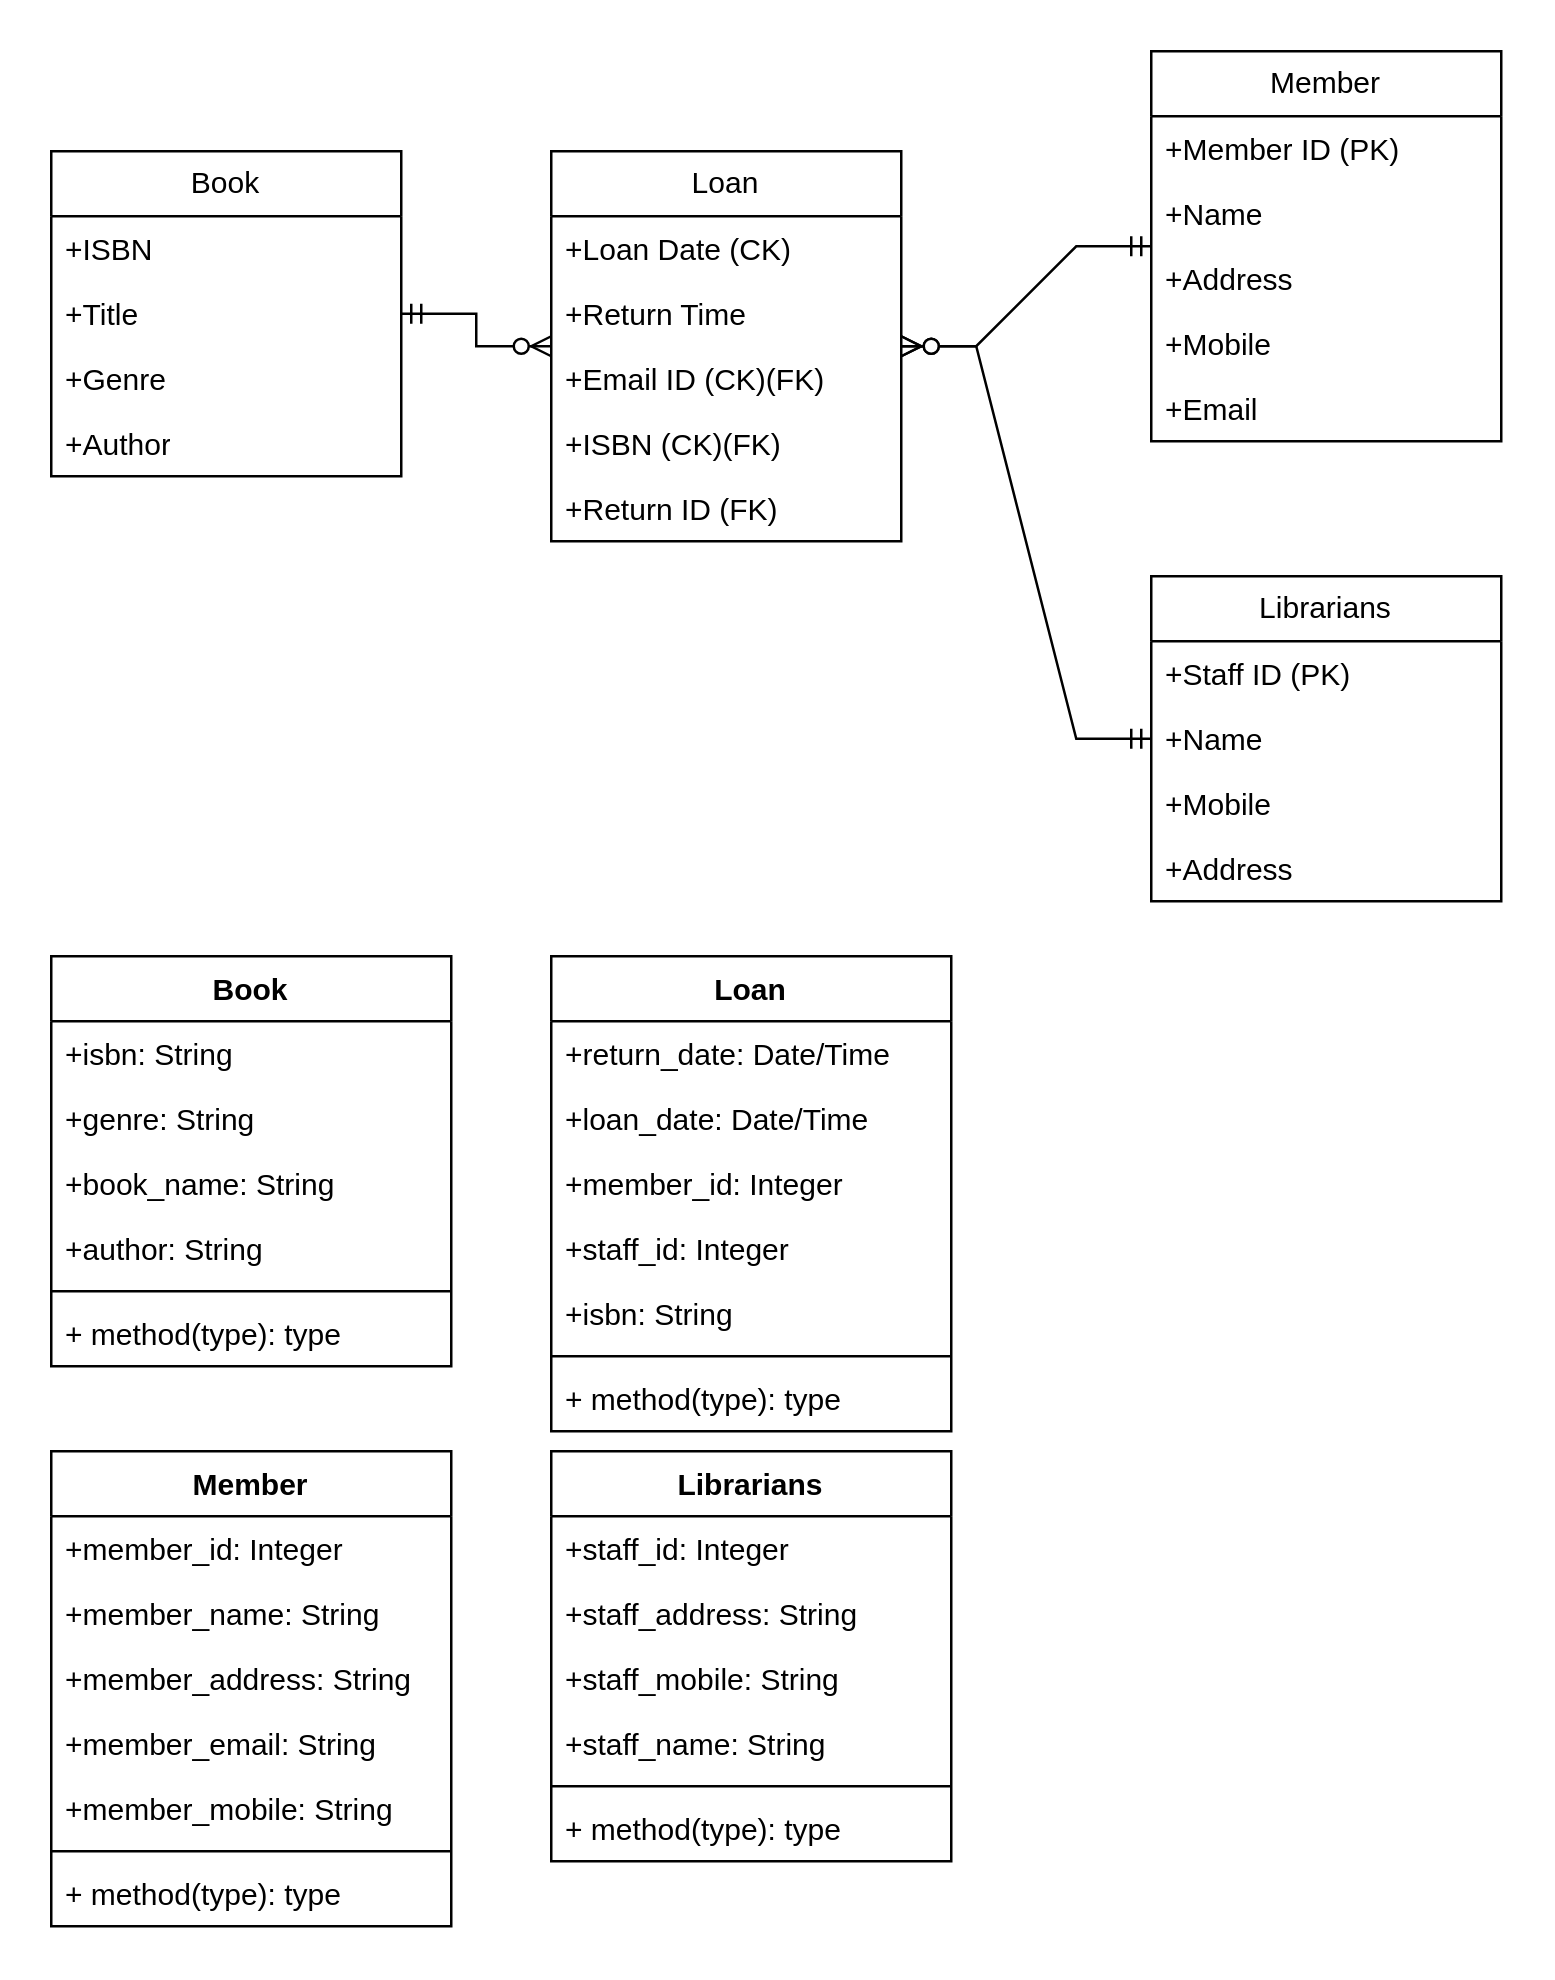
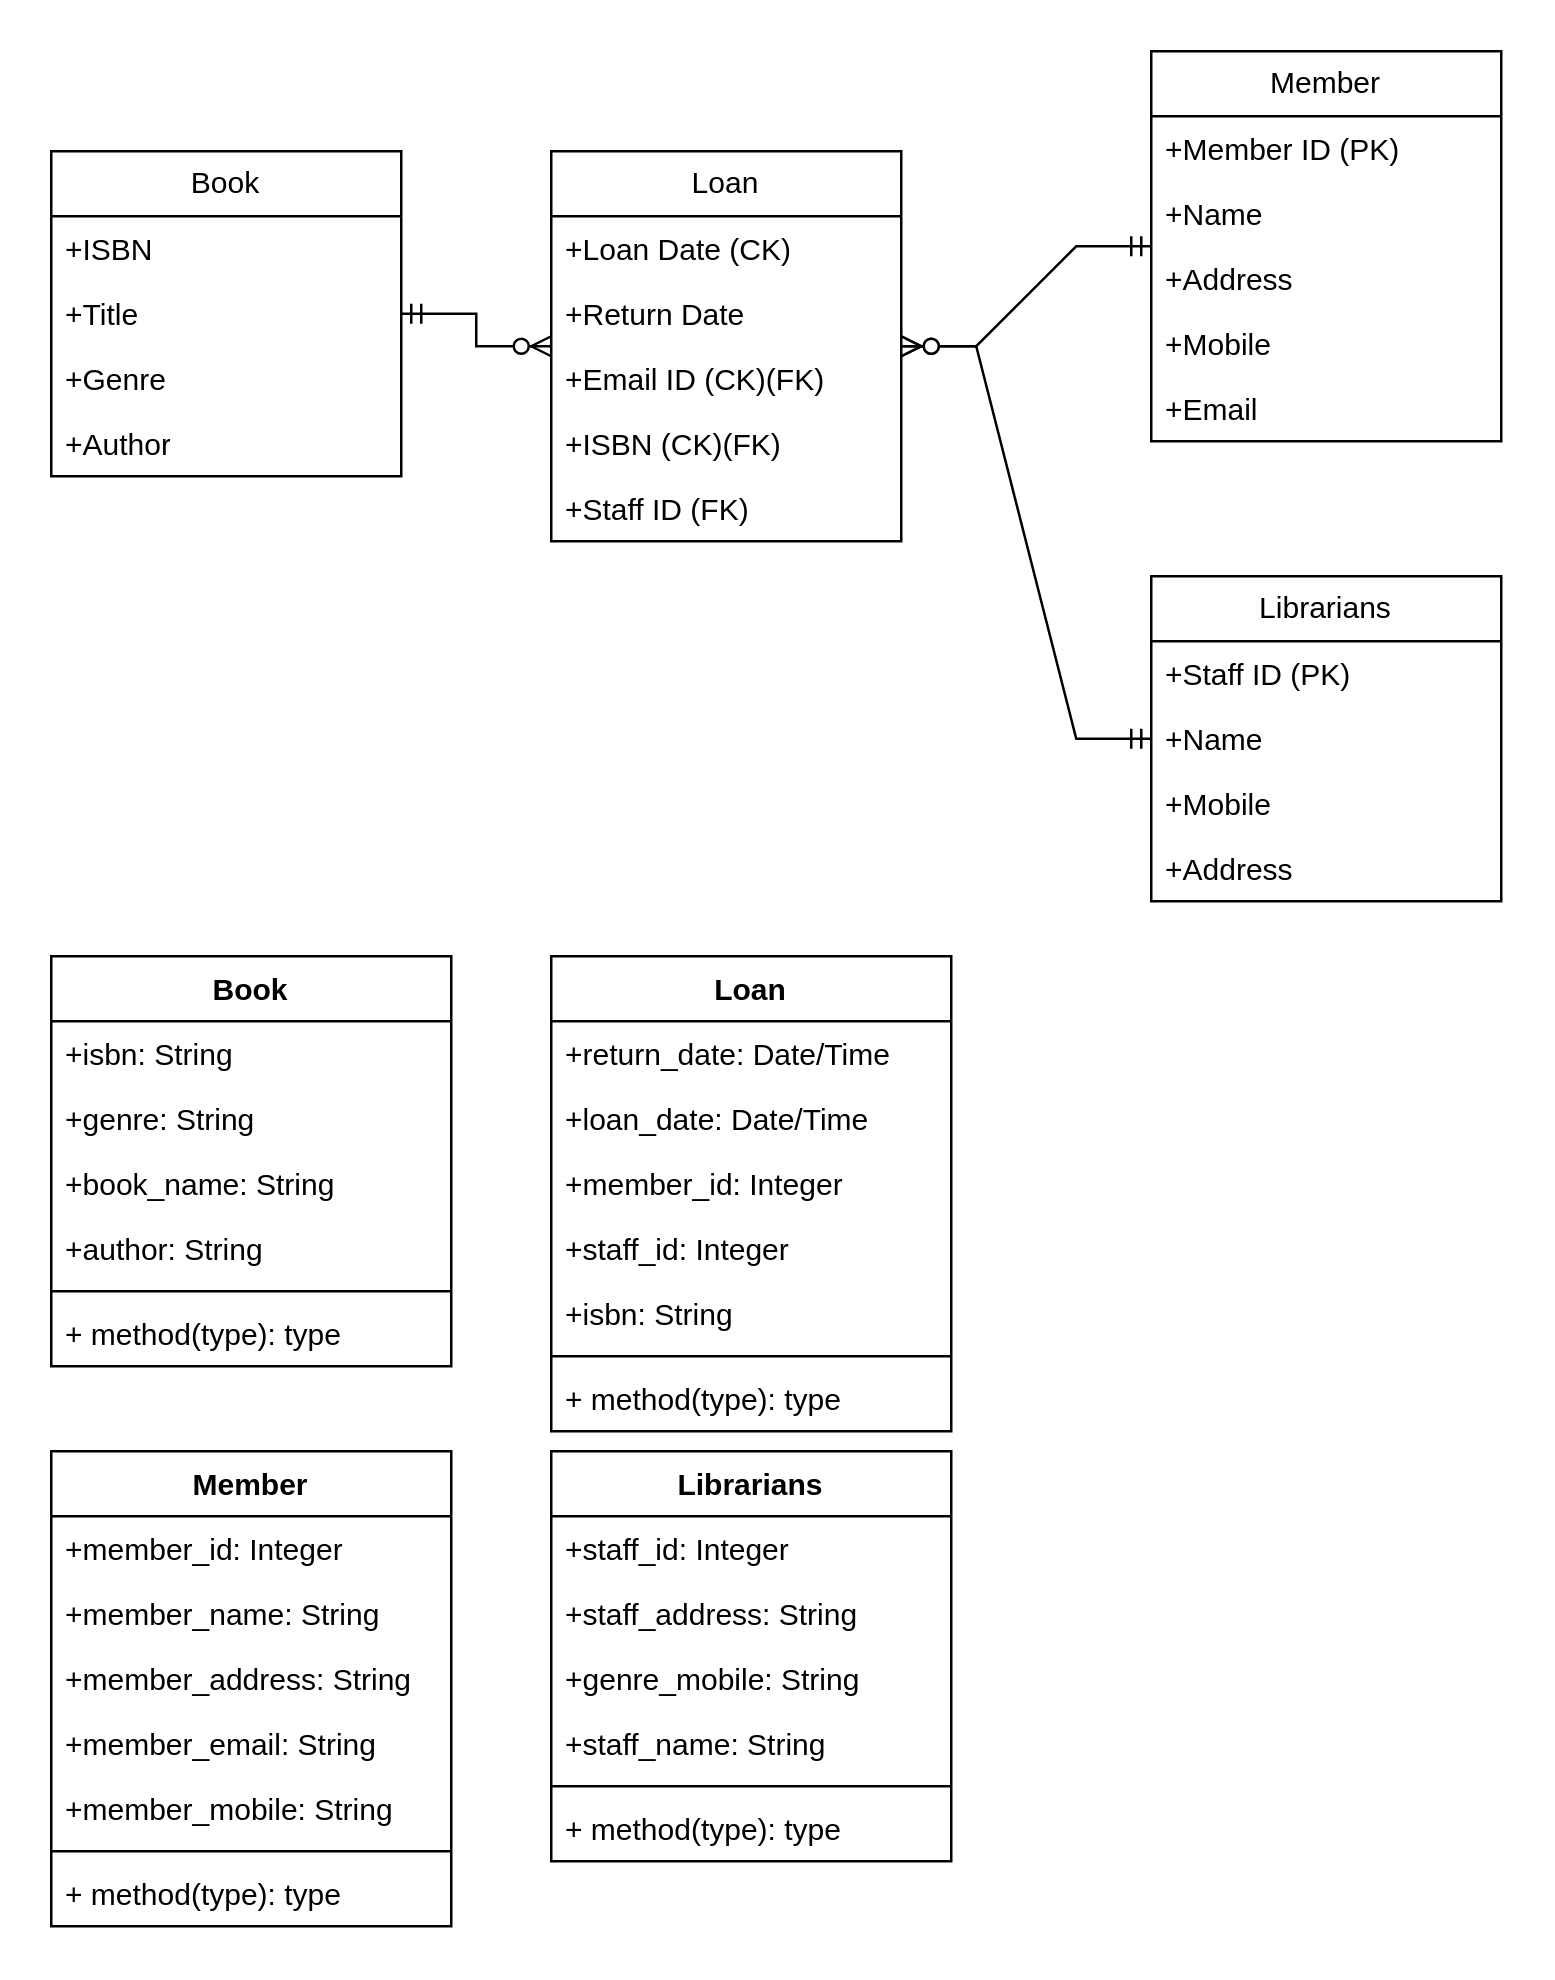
node "+Return Time": label "+Return Time" -> "+Return Date"
node "+Return ID (FK)": label "+Return ID (FK)" -> "+Staff ID (FK)"
node "+staff_mobile: String": label "+staff_mobile: String" -> "+genre_mobile: String"
